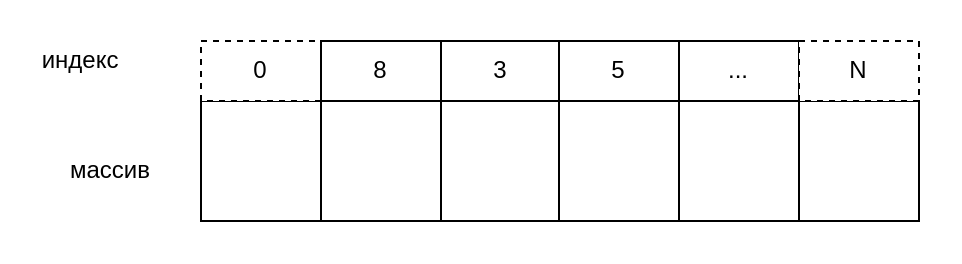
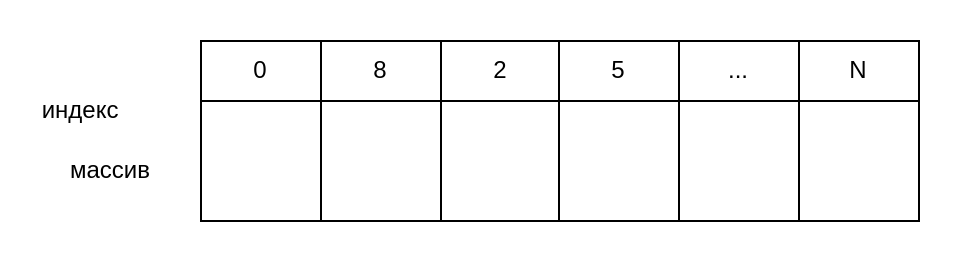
node "индекс": moved (81, 61) -> (81, 111)
node "0": style dashed -> solid
node "3": label "3" -> "2"
node "N": style dashed -> solid
